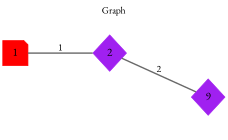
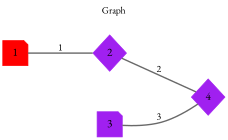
node "9": label "9" -> "4"
node "3": added
